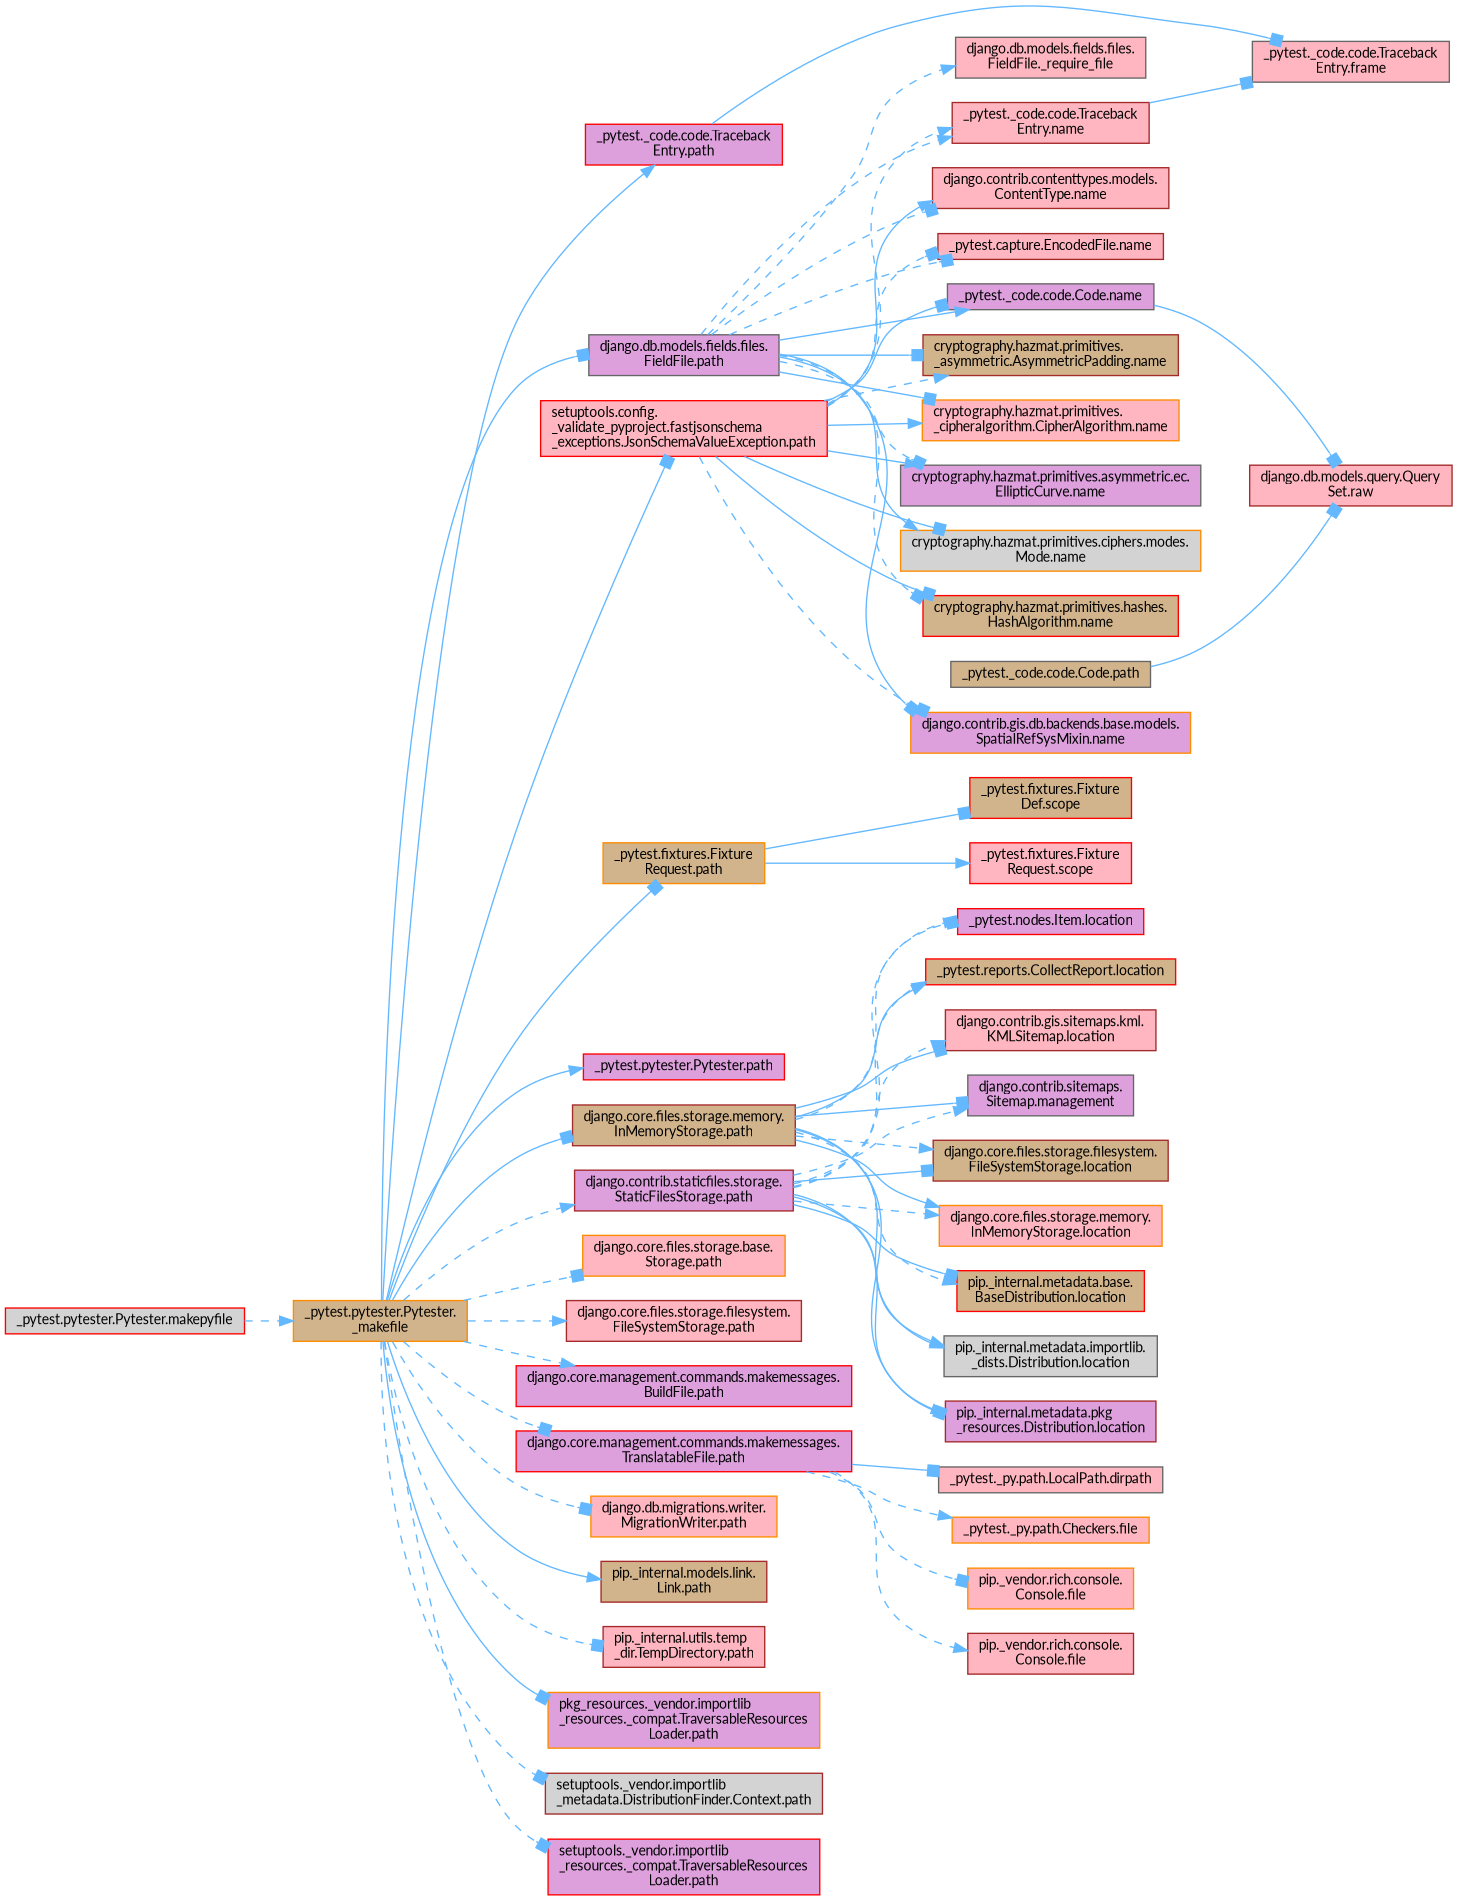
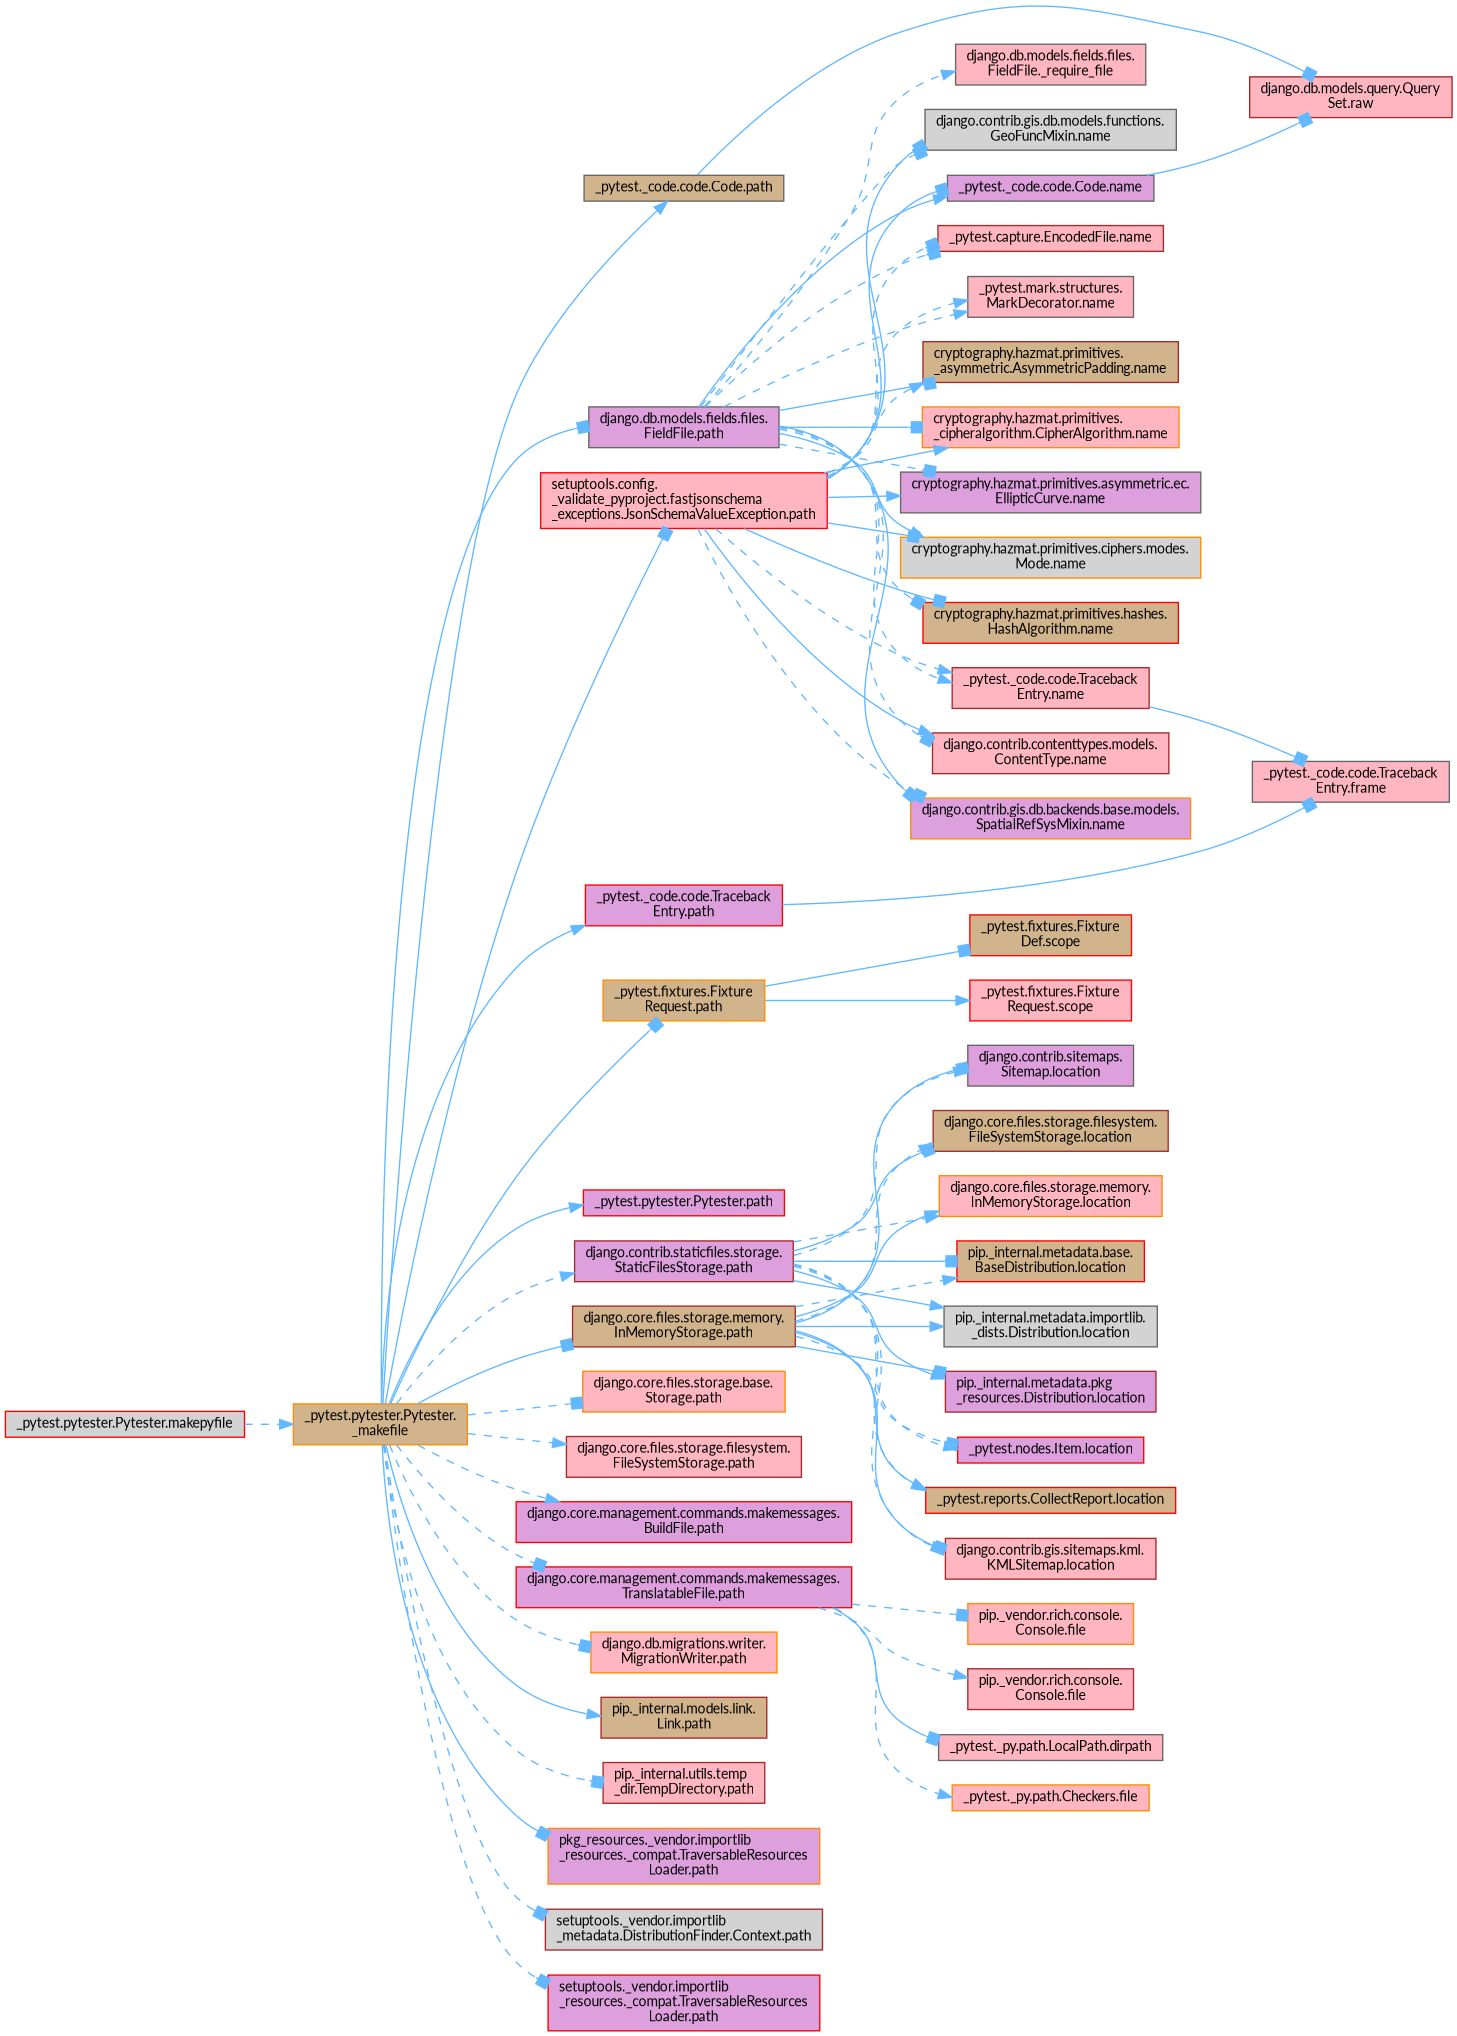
node "django.contrib.gis.db.models.functions. GeoFuncMixin.name": added
node "_pytest.mark.structures. MarkDecorator.name": added
edge "_pytest.pytester.Pytester. _makefile" -> "_pytest._code.code.Code.path": added
node "django.contrib.sitemaps. Sitemap.management": label "django.contrib.sitemaps. Sitemap.management" -> "django.contrib.sitemaps. Sitemap.location"
